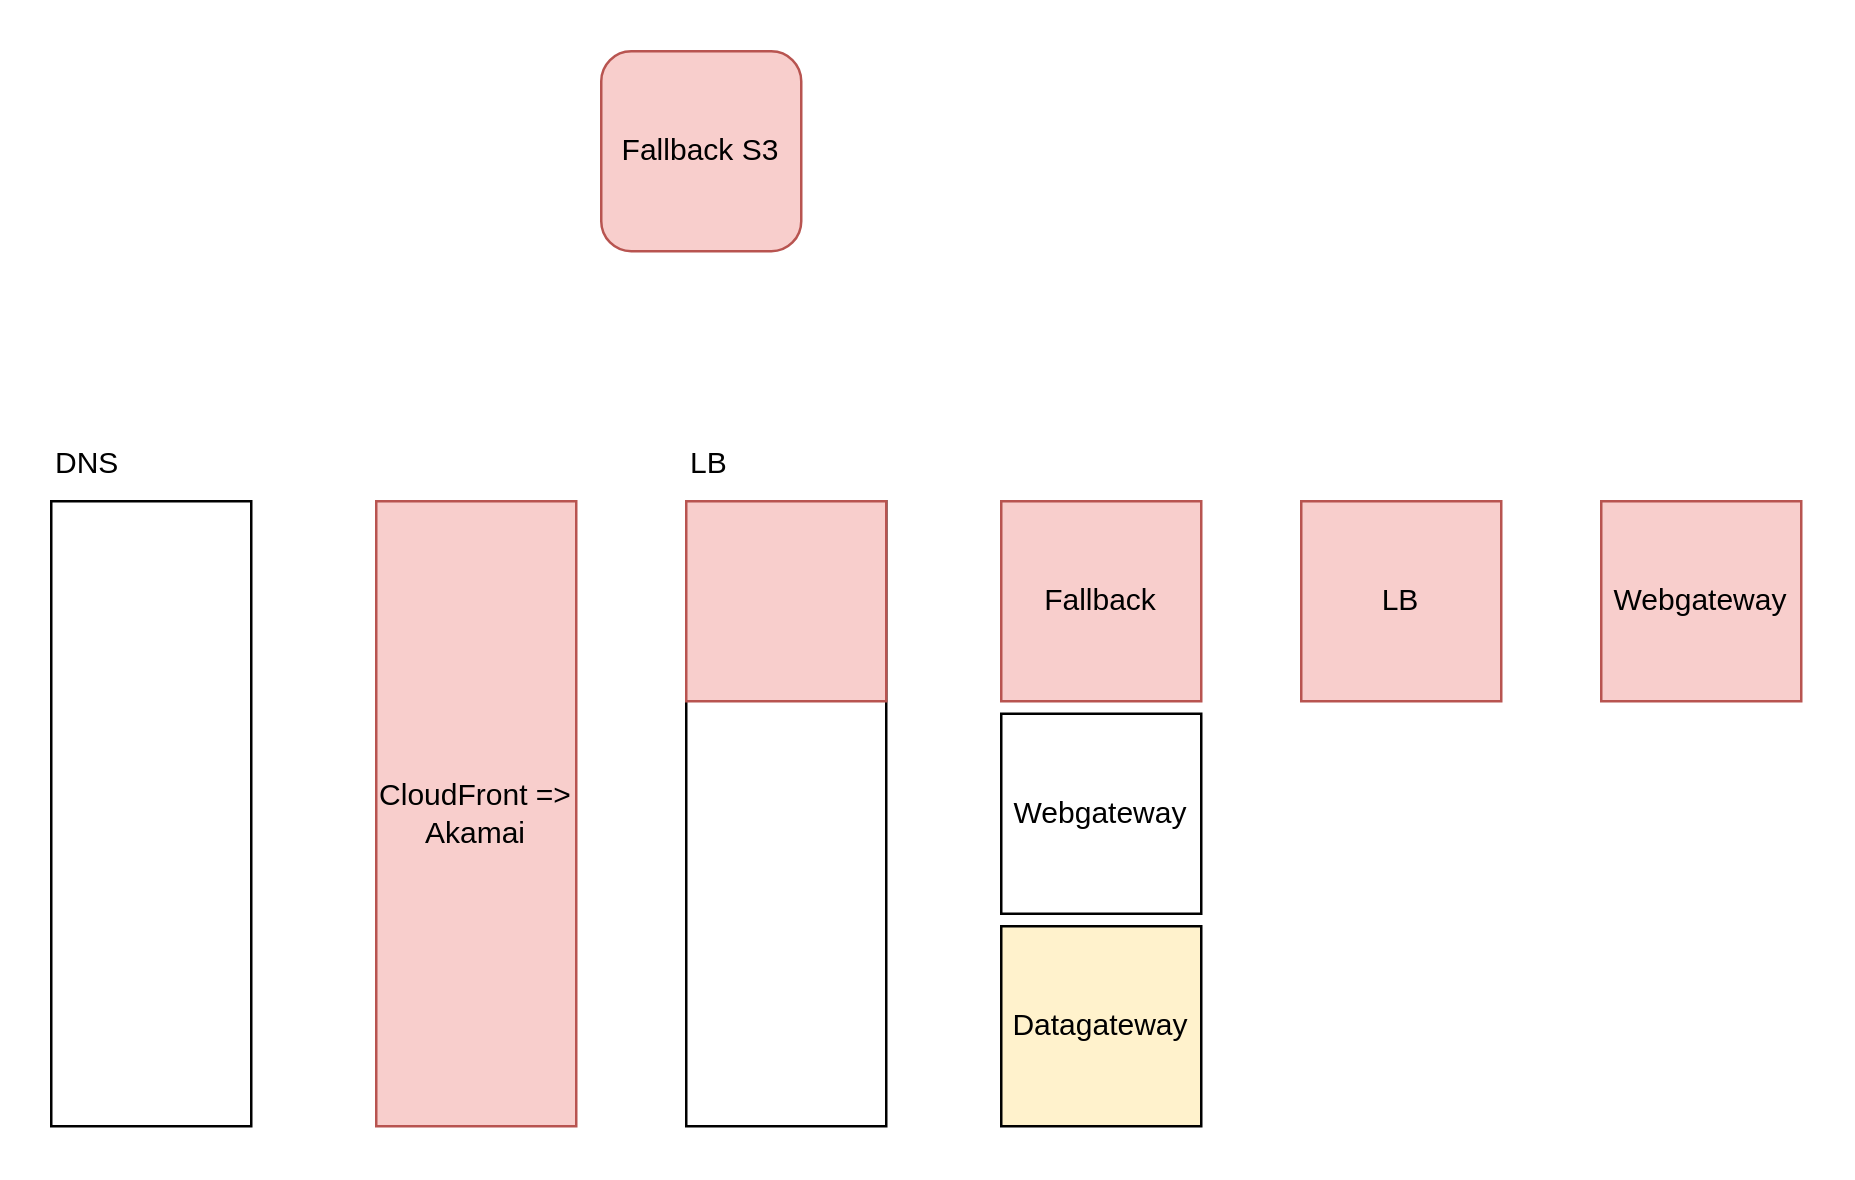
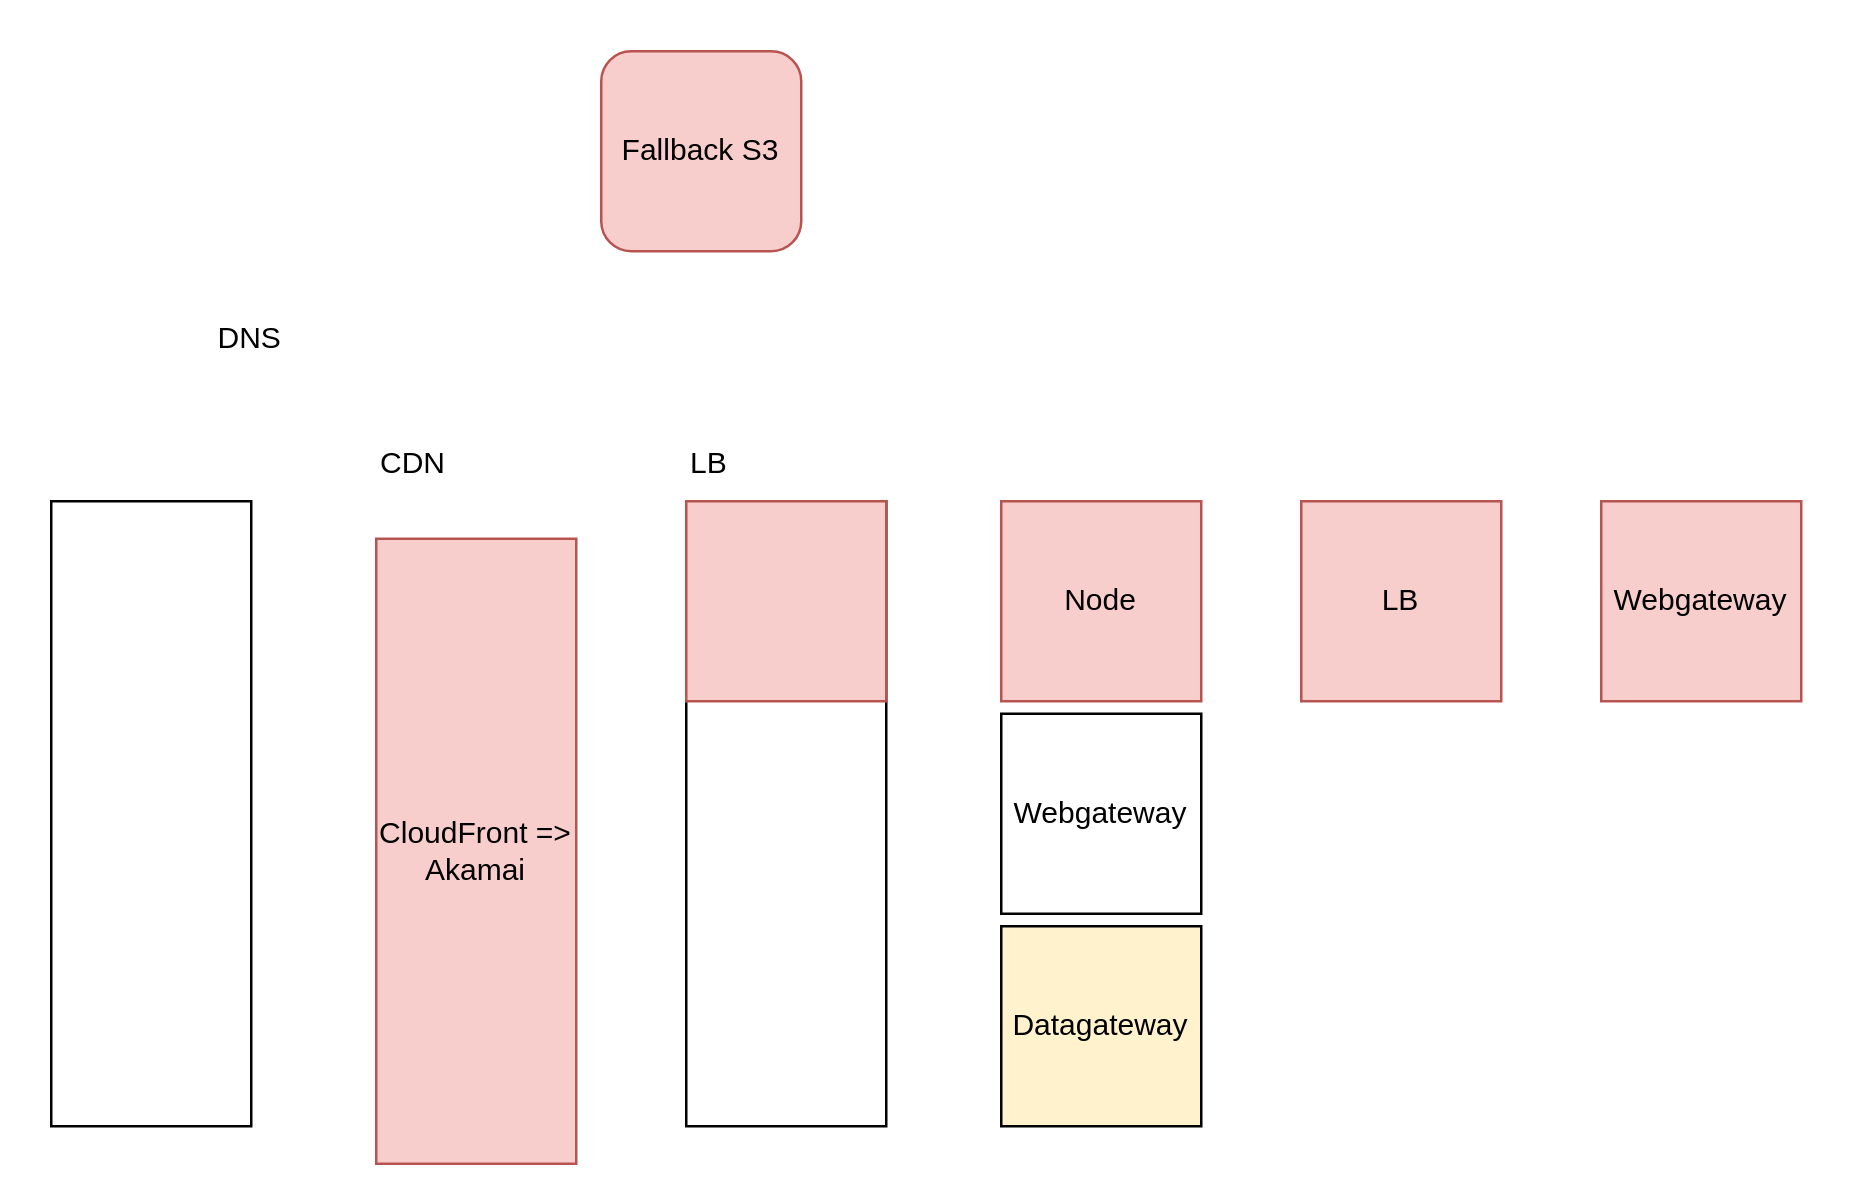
node "DNS": moved (126, 464) -> (289, 339)
node "CDN": added
node "Fallback": label "Fallback" -> "Node"
node "CloudFront => Akamai": moved (476, 814) -> (476, 851)
